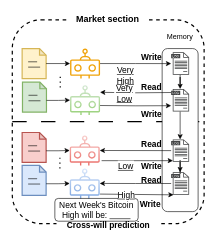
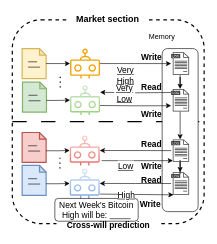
node "Memory": moved (180, 37) -> (162, 37)
